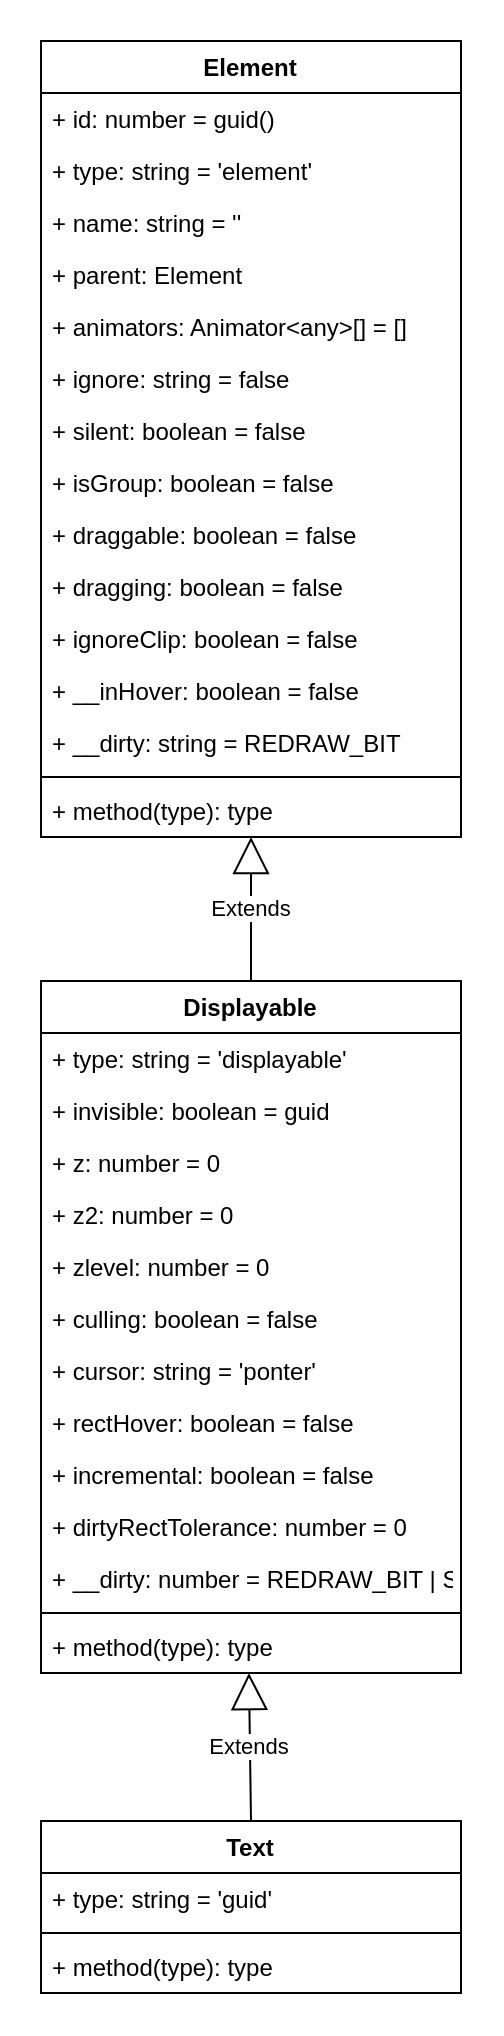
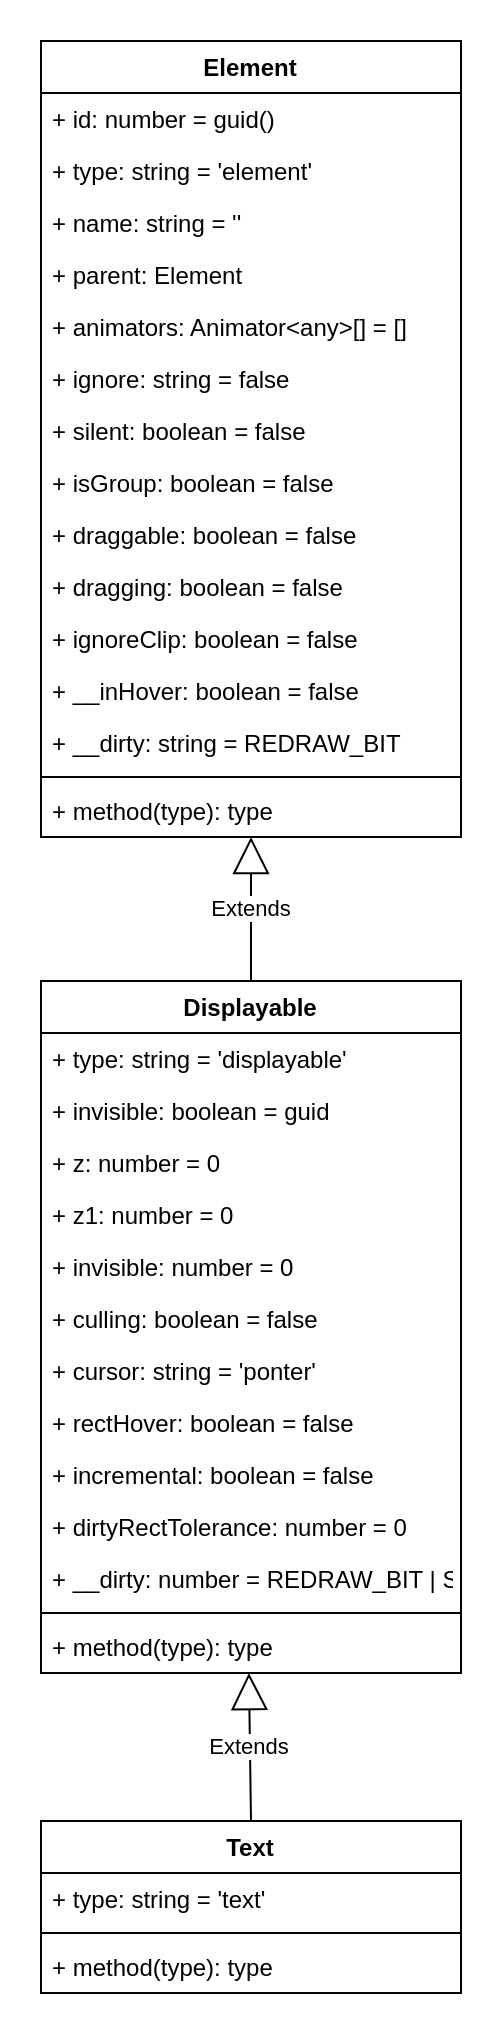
node "+ z2: number = 0": label "+ z2: number = 0" -> "+ z1: number = 0"
node "+ zlevel: number = 0": label "+ zlevel: number = 0" -> "+ invisible: number = 0"
node "+ type: string = 'guid'": label "+ type: string = 'guid'" -> "+ type: string = 'text'"
